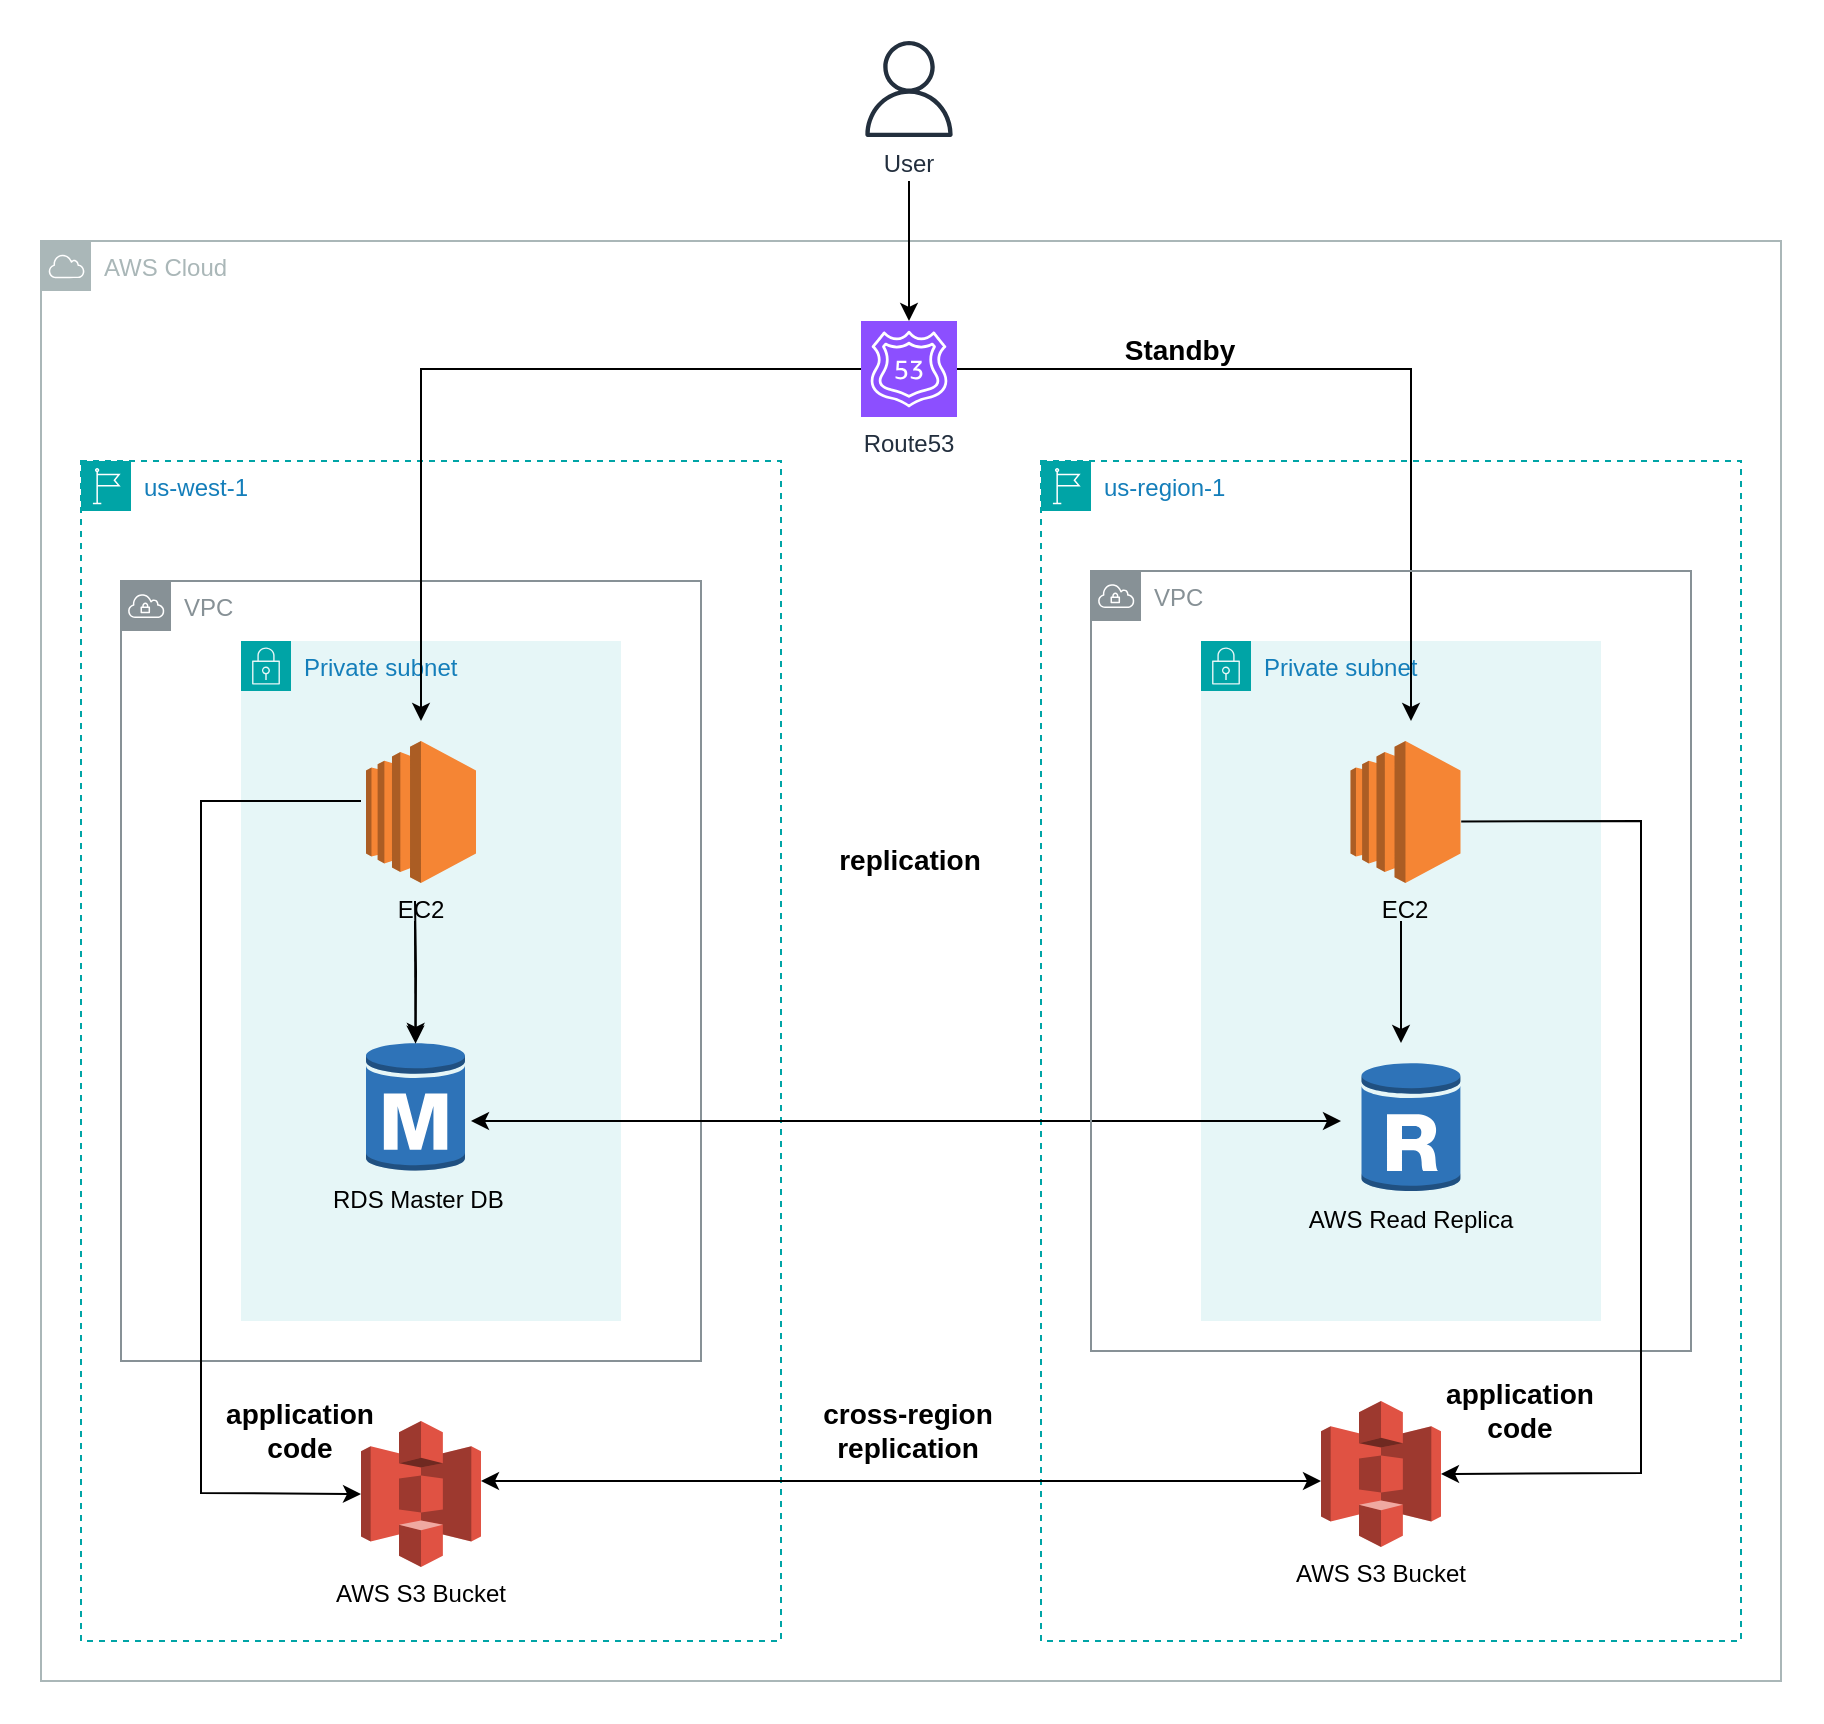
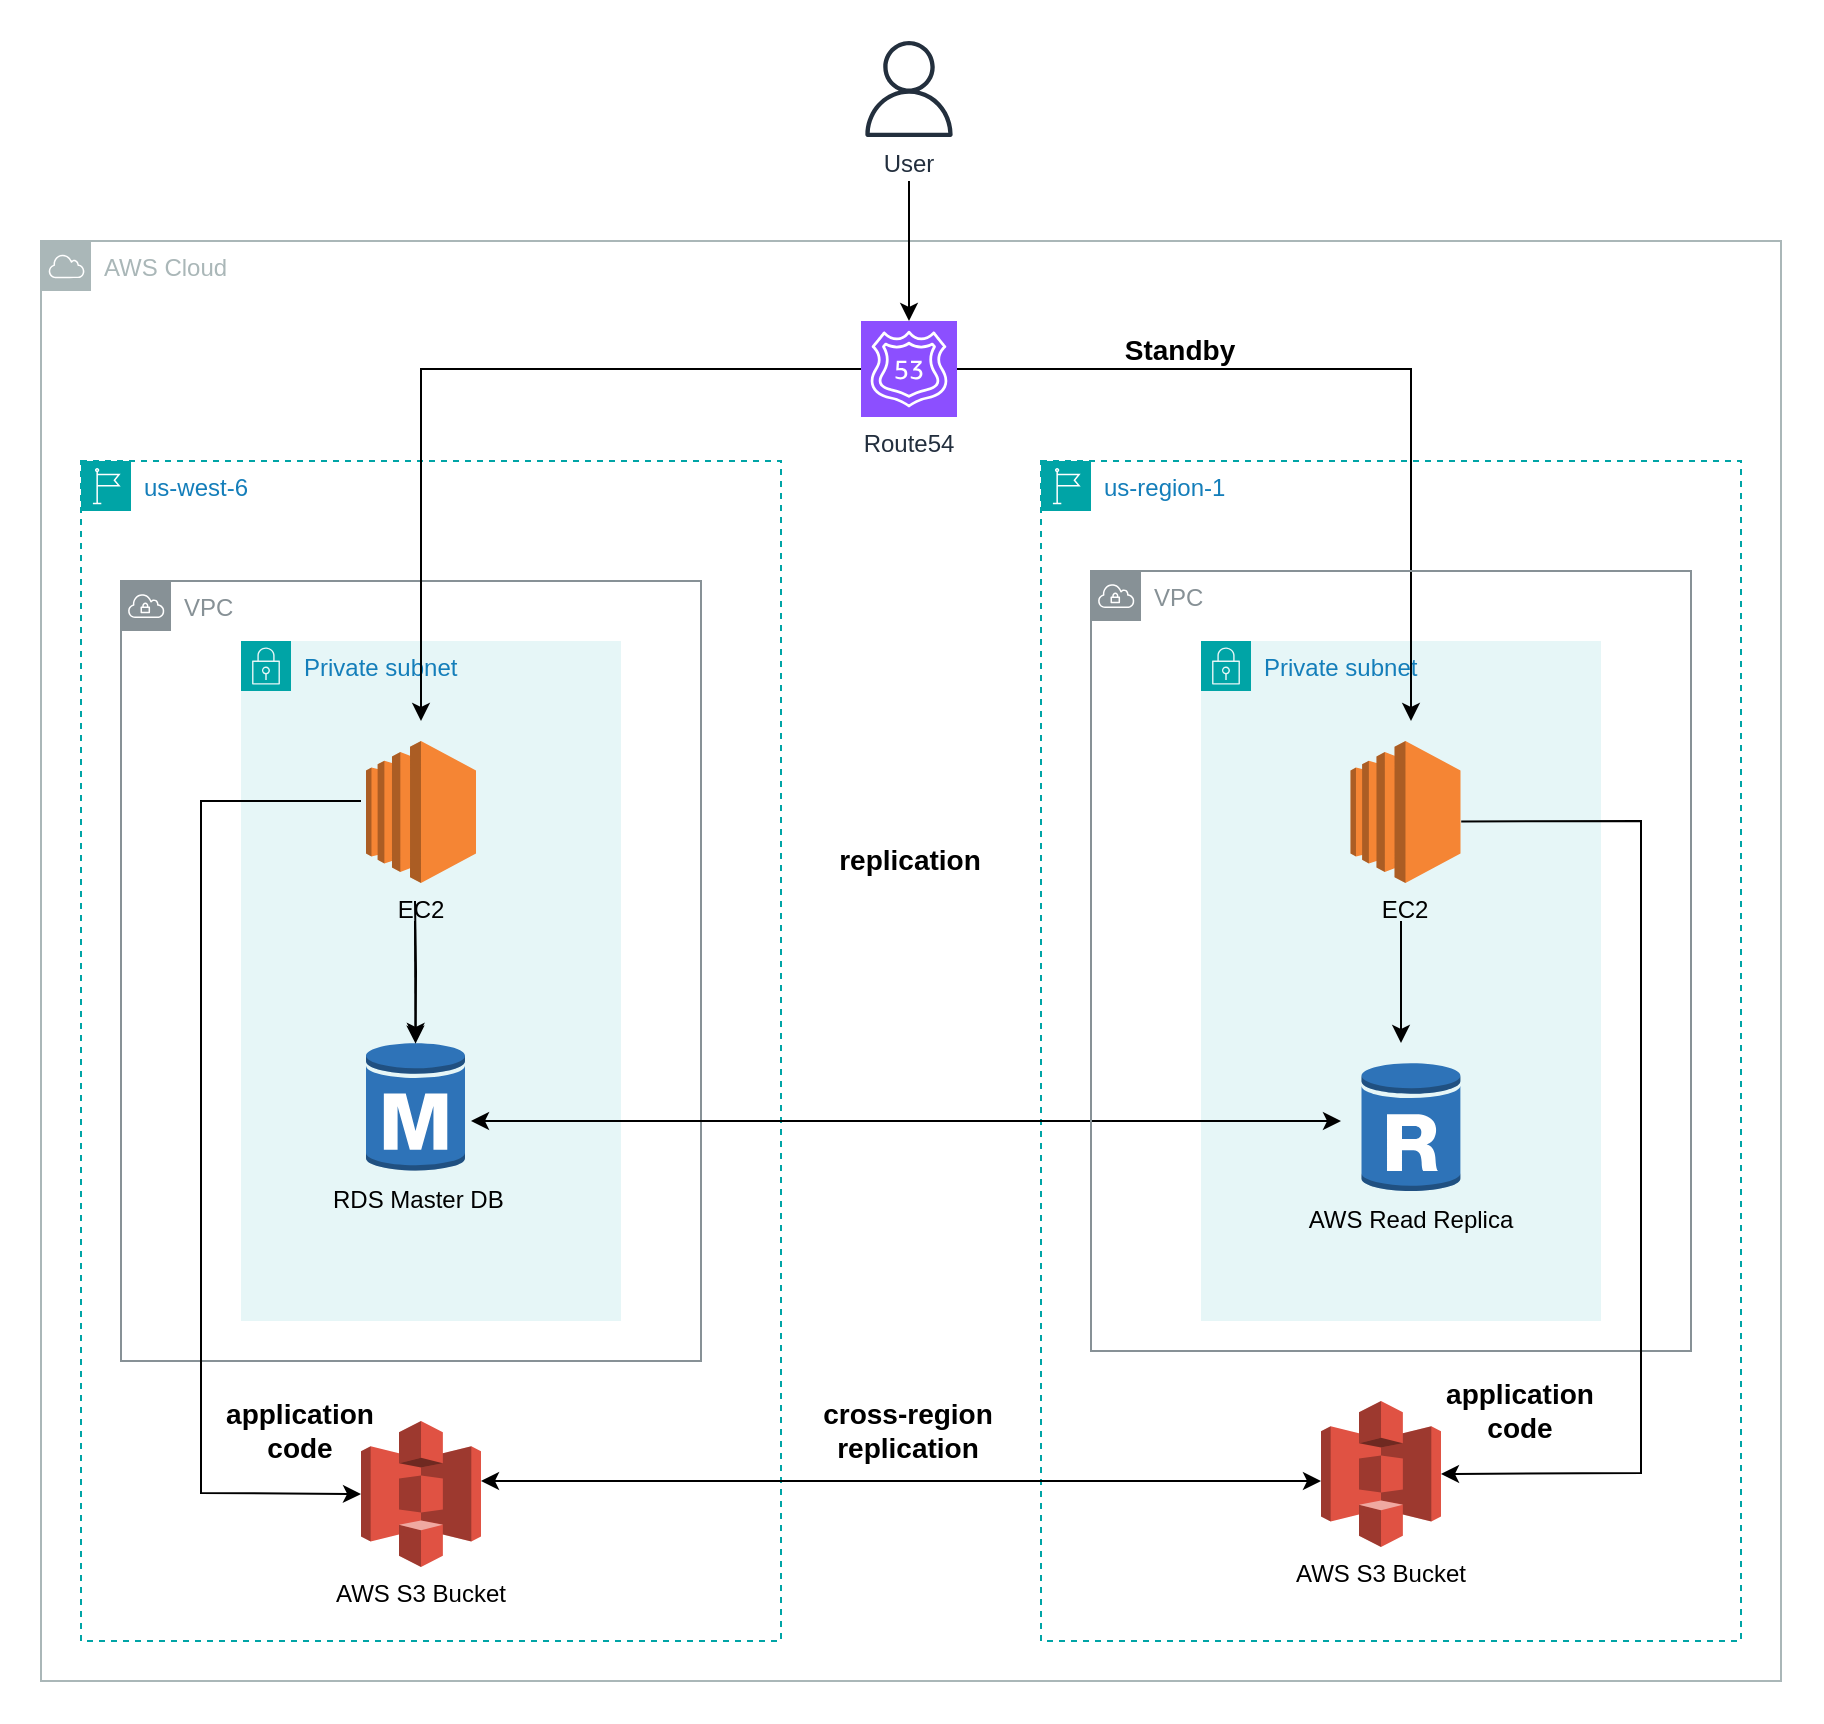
node "Route53": label "Route53" -> "Route54"
node "us-west-1": label "us-west-1" -> "us-west-6"
